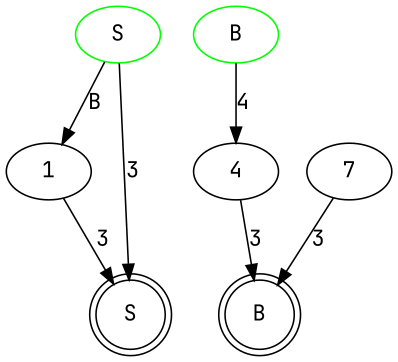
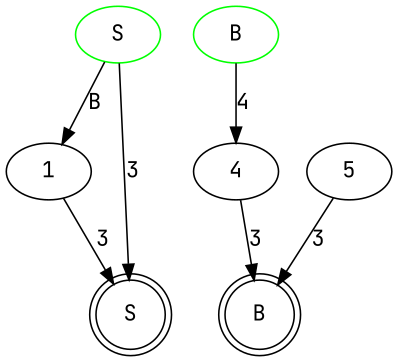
node "7": label "7" -> "5"
